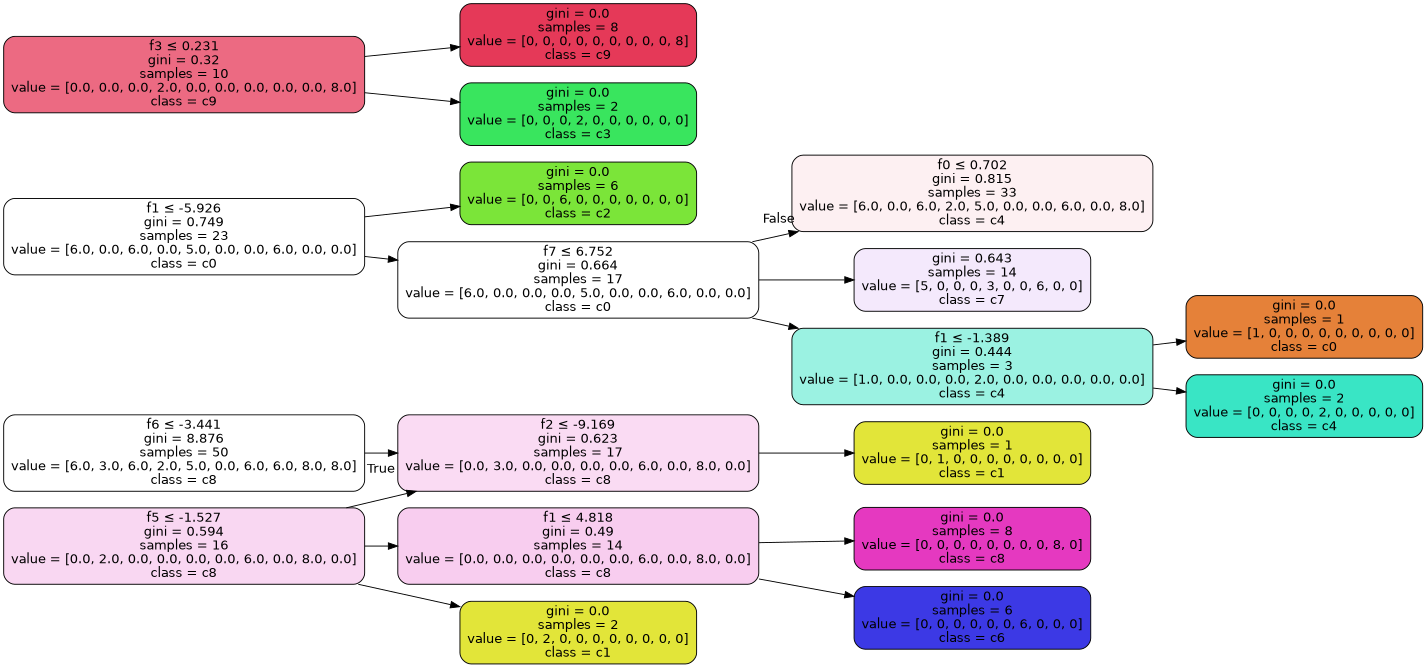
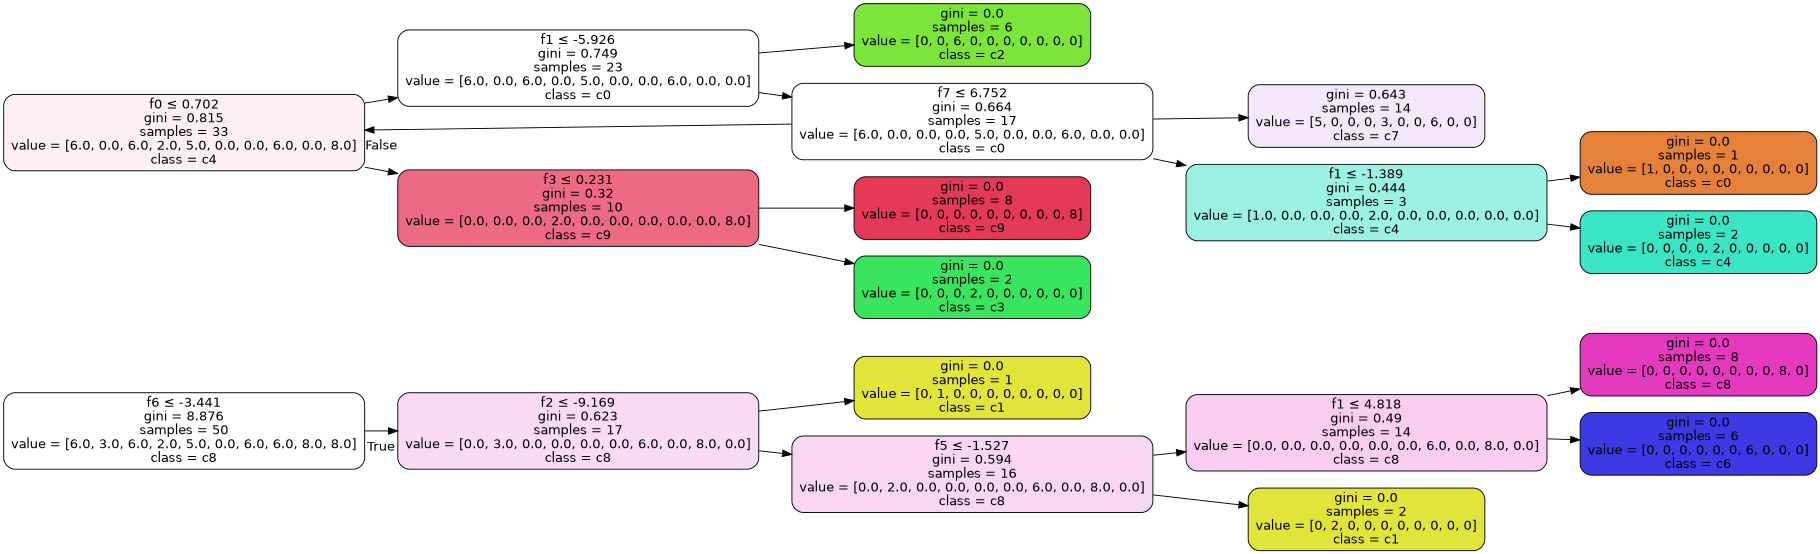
edge "f0 ≤ 0.702" -> "f1 ≤ -5.926": added
edge "f0 ≤ 0.702" -> "f3 ≤ 0.231": added
edge "f5 ≤ -1.527" -> "f2 ≤ -9.169": reversed
